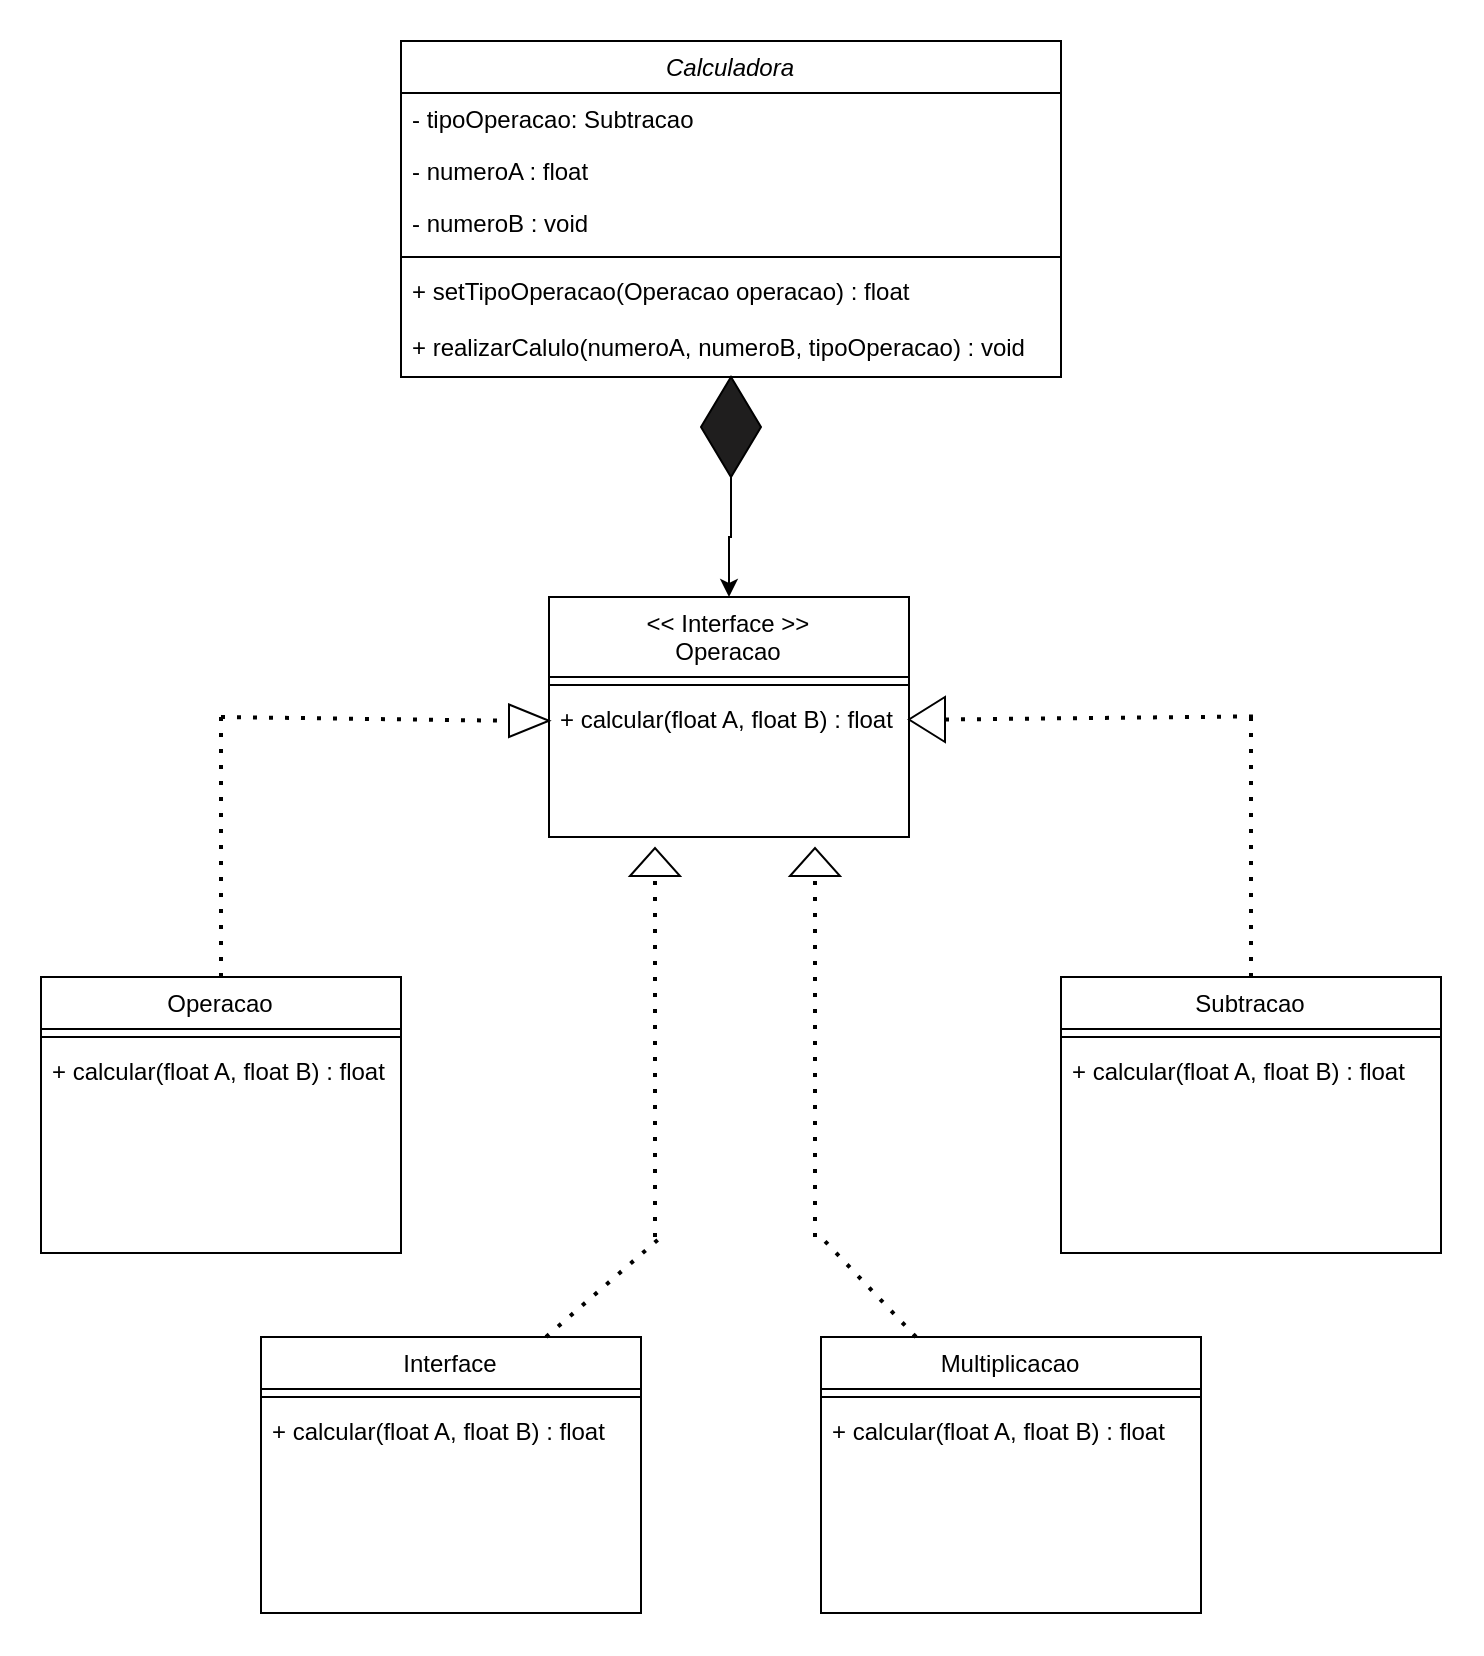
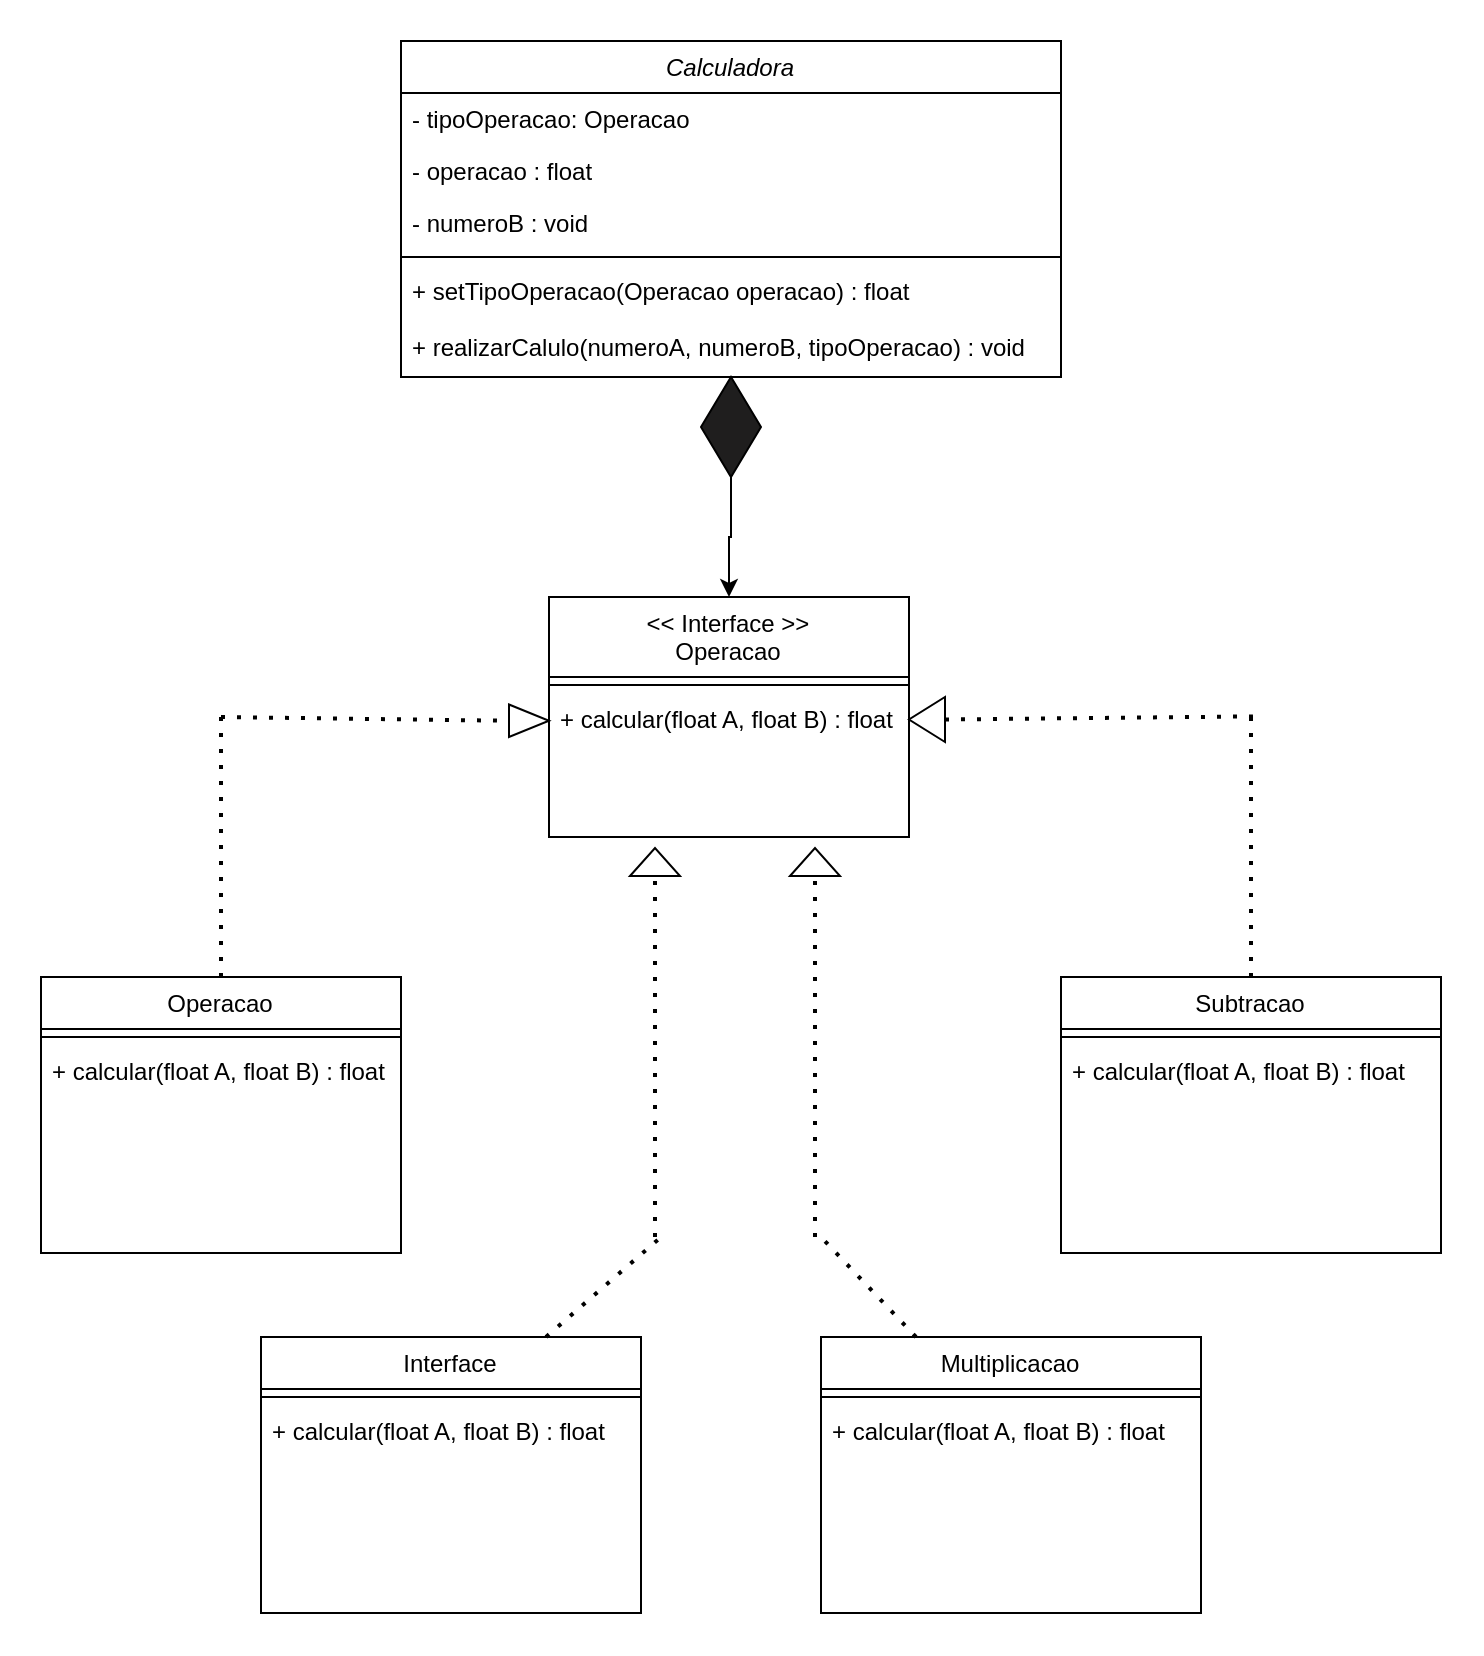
node "- tipoOperacao: Subtracao": label "- tipoOperacao: Subtracao" -> "- tipoOperacao: Operacao"
node "- numeroA : float": label "- numeroA : float" -> "- operacao : float"
